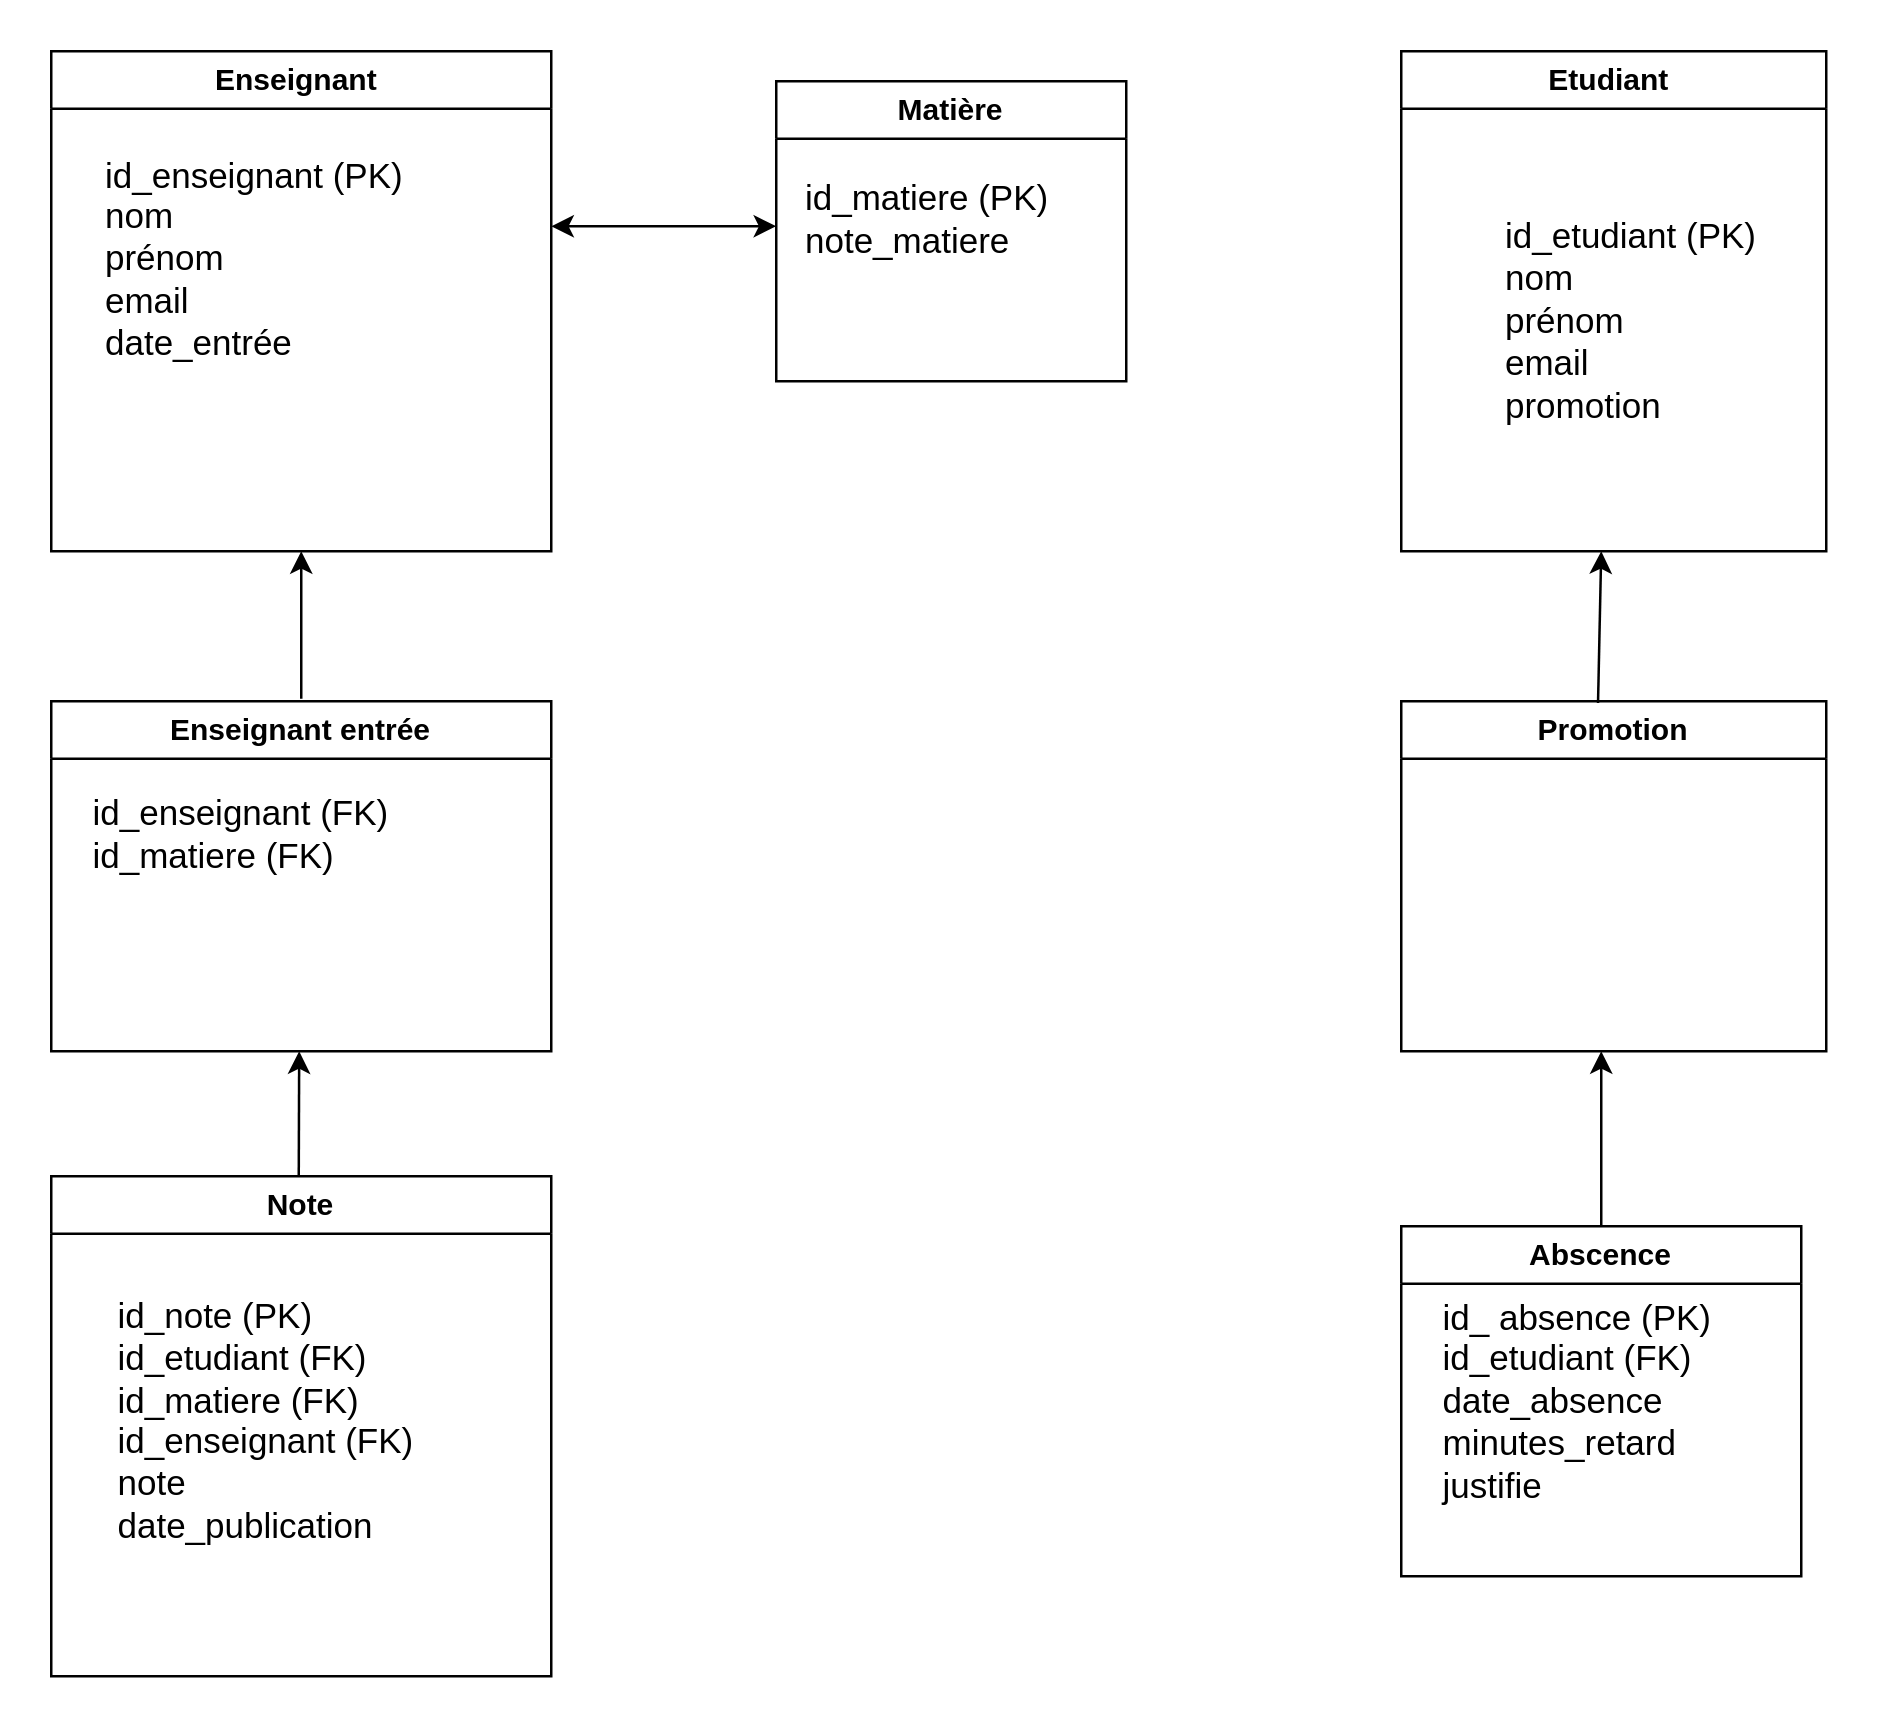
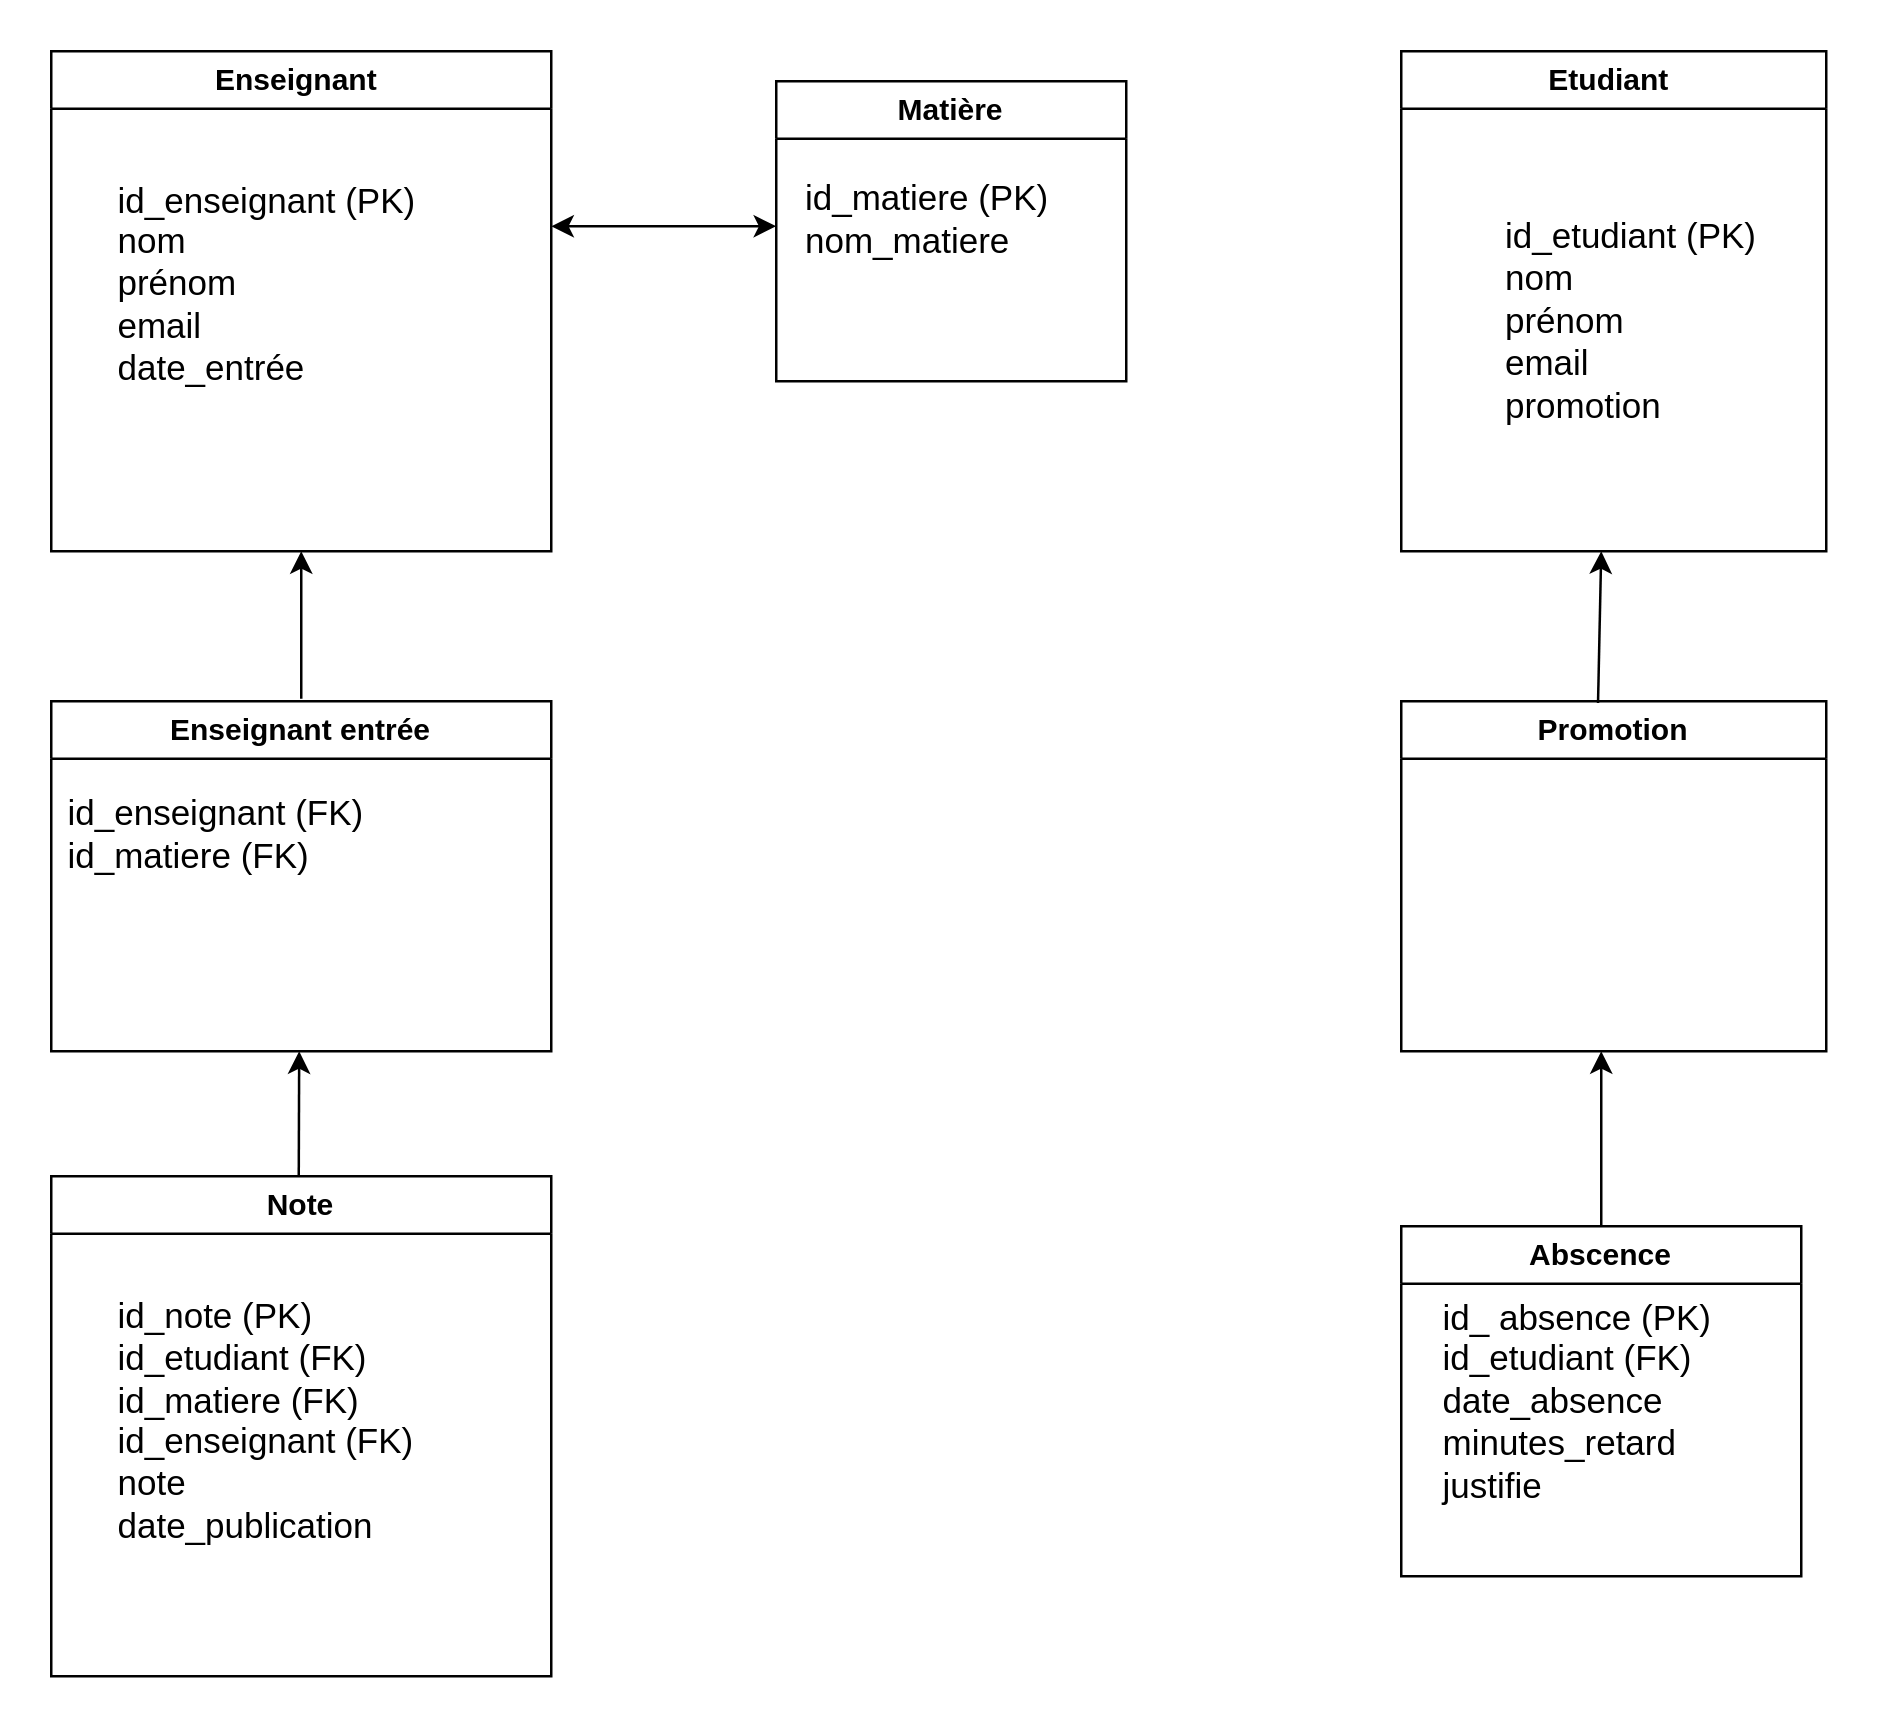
node "id_matiere (PK) note_matiere": label "id_matiere (PK) note_matiere" -> "id_matiere (PK) nom_matiere"
node "id_enseignant (PK) nom prénom email date_entrée": moved (276, 259) -> (289, 284)
node "id_enseignant (FK) id_matiere (FK)": moved (264, 834) -> (239, 834)
